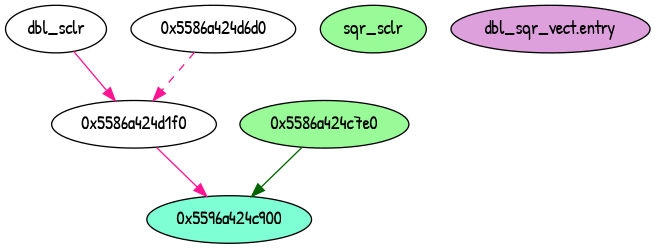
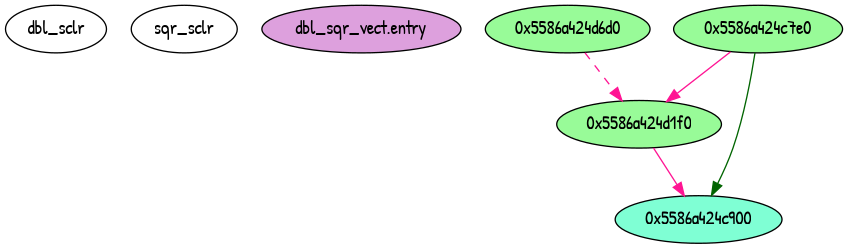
node "0x5586a424d6d0": fillcolor white -> palegreen
node "sqr_sclr": fillcolor palegreen -> white
edge "dbl_sclr" -> "0x5586a424d1f0": now "0x5586a424c7e0" -> "0x5586a424d1f0"
node "0x5586a424d1f0": fillcolor white -> palegreen
node "0x5596a424c900": label "0x5596a424c900" -> "0x5586a424c900"
